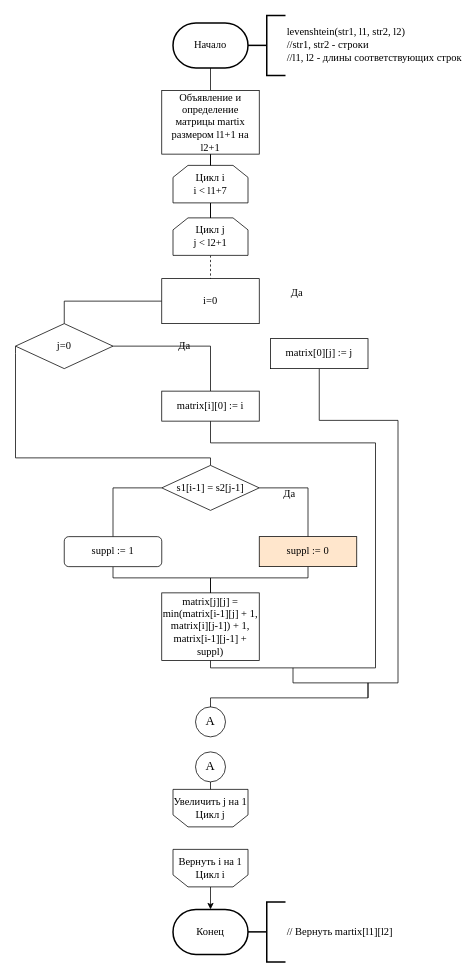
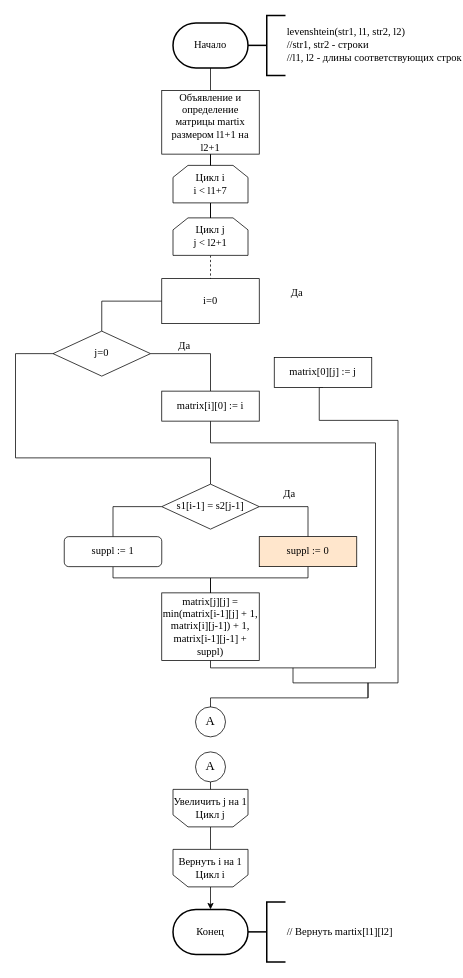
node "j=0": moved (64, 346) -> (102, 354)
node "matrix[0][j] := j": moved (319, 354) -> (323, 372)
node "s1[i-1] = s2[j-1]": moved (210, 488) -> (210, 507)
edge "Увеличить j на 1Цикл j" -- "Вернуть i на 1Цикл i": added
